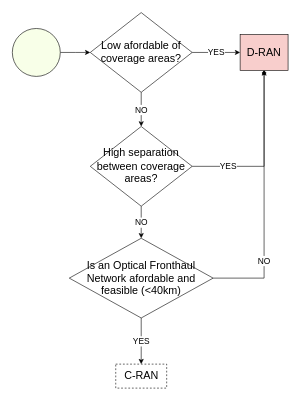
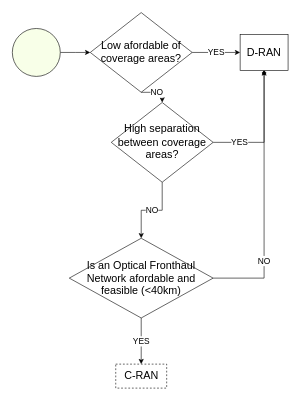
node "D-RAN": fillcolor #f8cecc -> #ffffff
node "High separation between coverage areas?": moved (141, 167) -> (162, 143)
